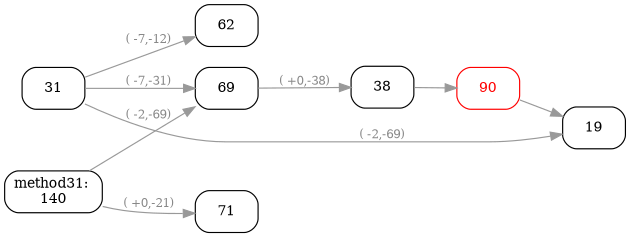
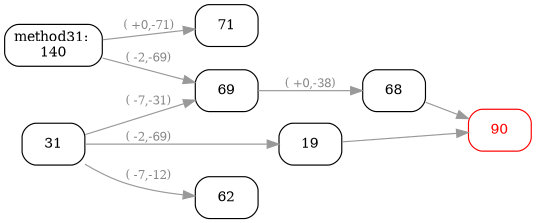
node "38": label "38" -> "68"
edge "90" -> "19": reversed
edge "method31: 140" -> "71": label "( +0,-21)" -> "( +0,-71)"
